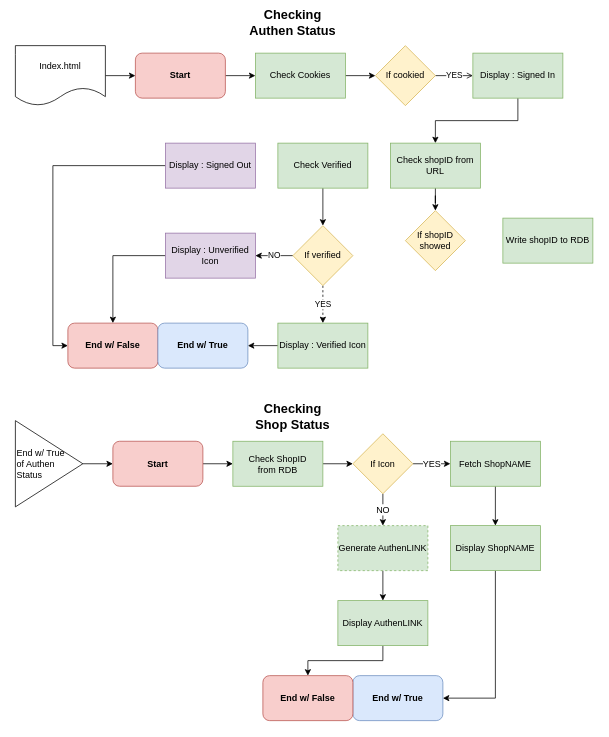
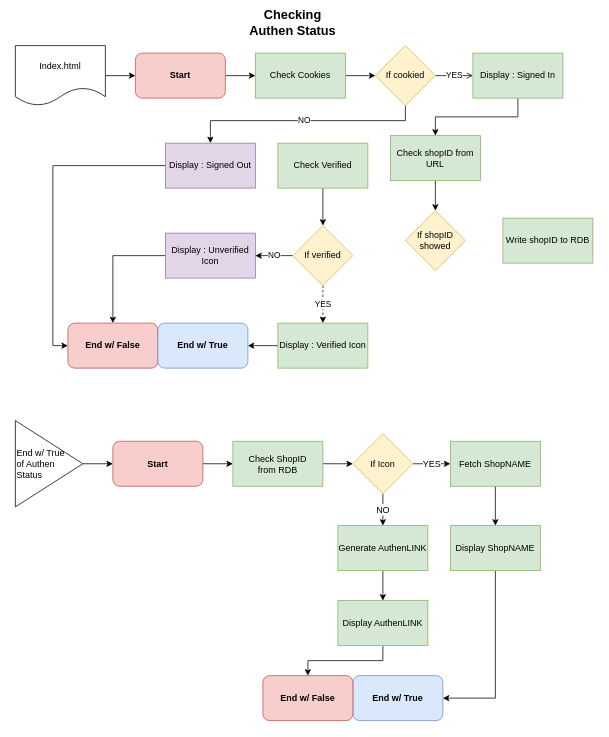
edge "If cookied" -> "Display : Signed Out": added, label "NO"
node "Check shopID from URL": moved (435, 165) -> (435, 158)
node "Checking Shop Status": removed
node "Generate AuthenLINK": style dashed -> solid
